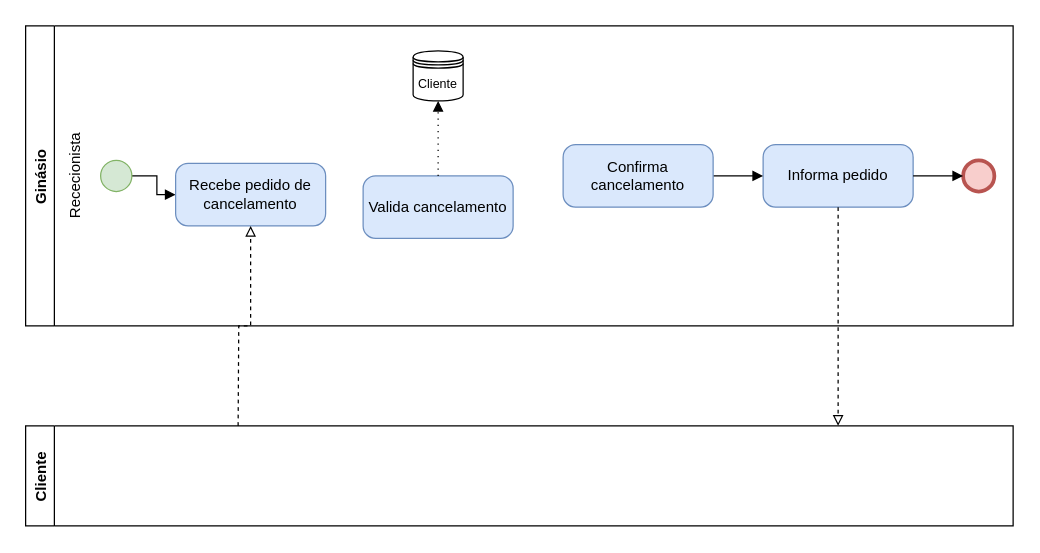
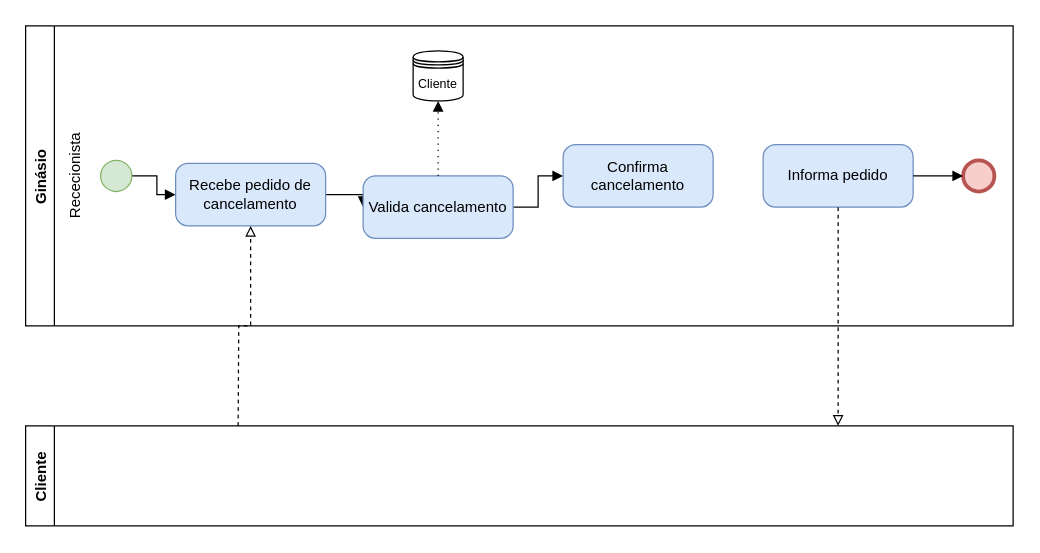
edge "Confirma cancelamento" -> "Informa pedido": removed
edge "Recebe pedido de cancelamento" -> "Valida cancelamento": added
edge "Valida cancelamento" -> "Confirma cancelamento": added
